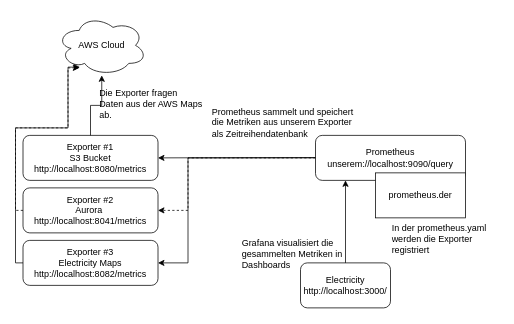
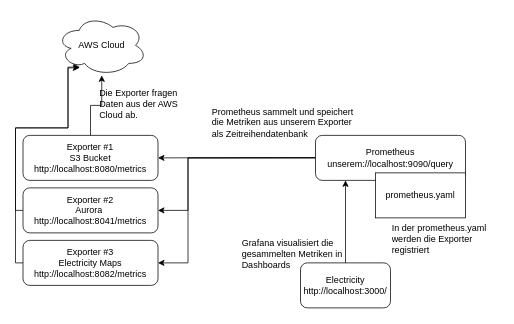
node "Die Exporter fragen Daten aus der AWS Maps ab.": label "Die Exporter fragen Daten aus der AWS Maps ab." -> "Die Exporter fragen Daten aus der AWS Cloud ab."
node "prometheus.der": label "prometheus.der" -> "prometheus.yaml"
edge "Exporter #2 Aurora http://localhost:8041/metrics" -> "AWS Cloud": style dashed -> solid
edge "Prometheus unserem://localhost:9090/query" -> "Exporter #2 Aurora http://localhost:8041/metrics": style dashed -> solid
